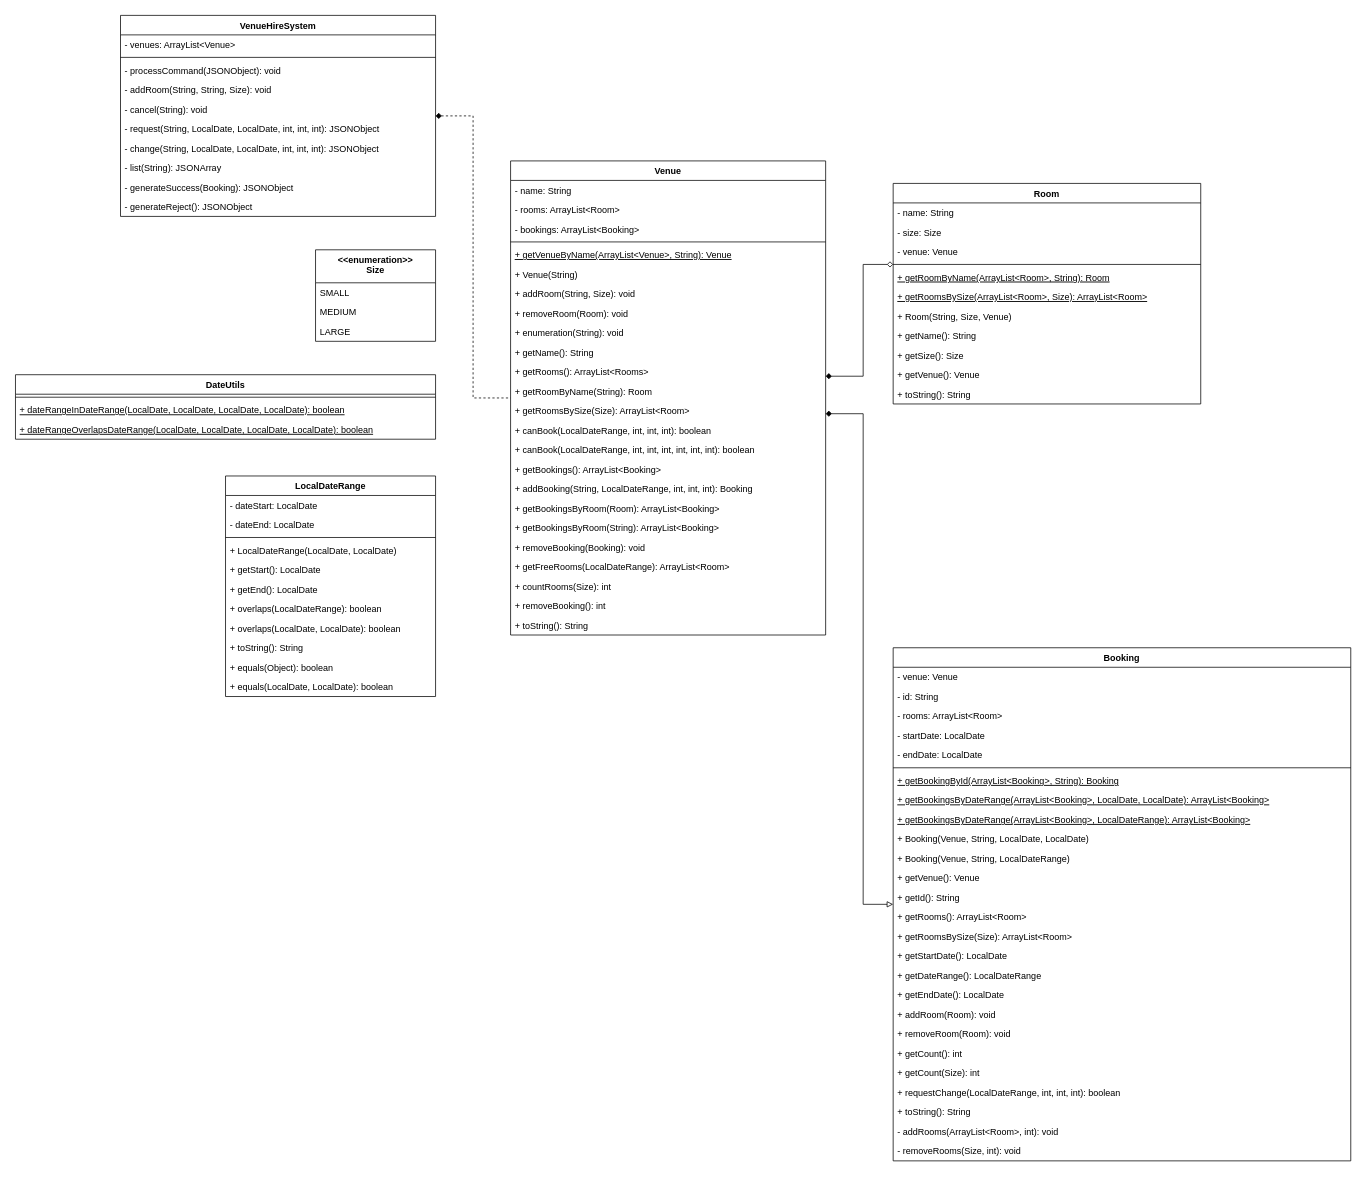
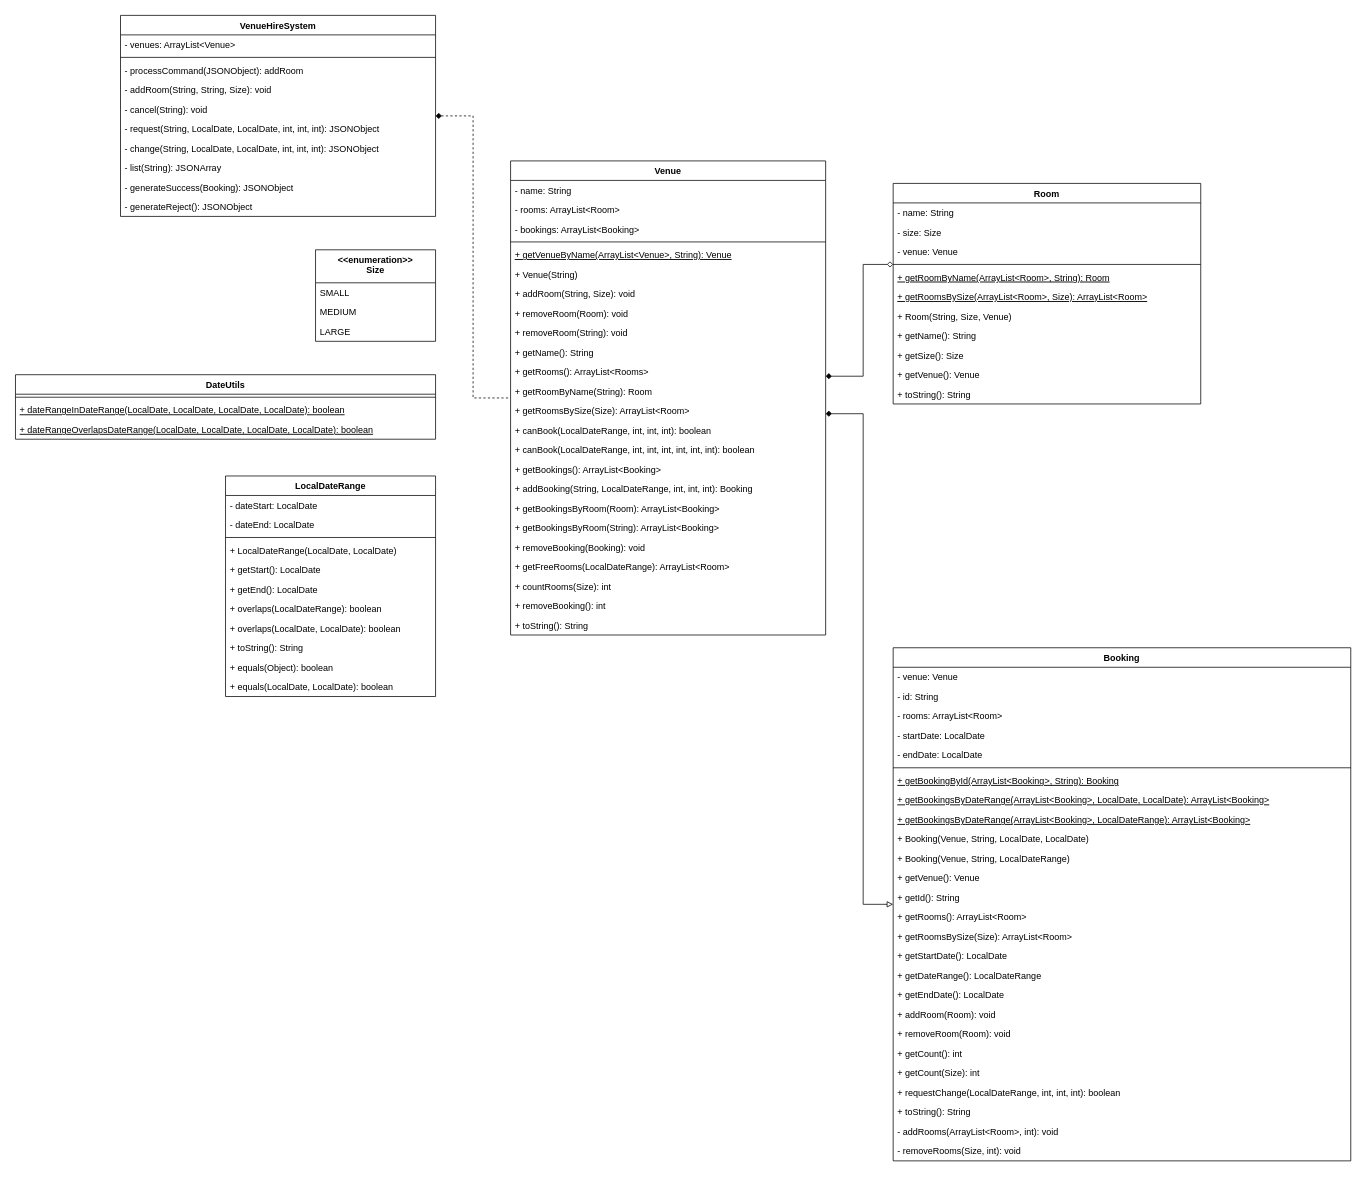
node "- processCommand(JSONObject): void": label "- processCommand(JSONObject): void" -> "- processCommand(JSONObject): addRoom"
node "+ enumeration(String): void": label "+ enumeration(String): void" -> "+ removeRoom(String): void"
